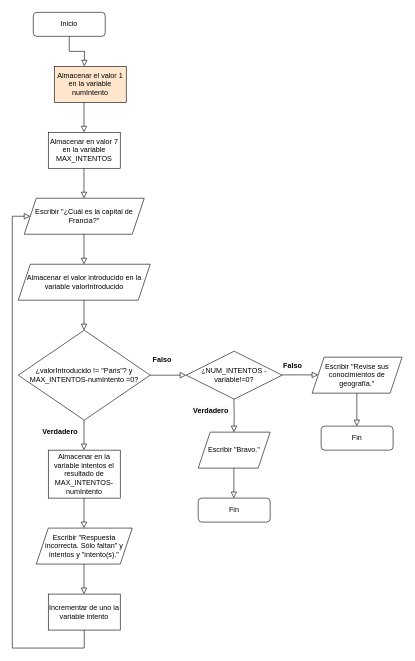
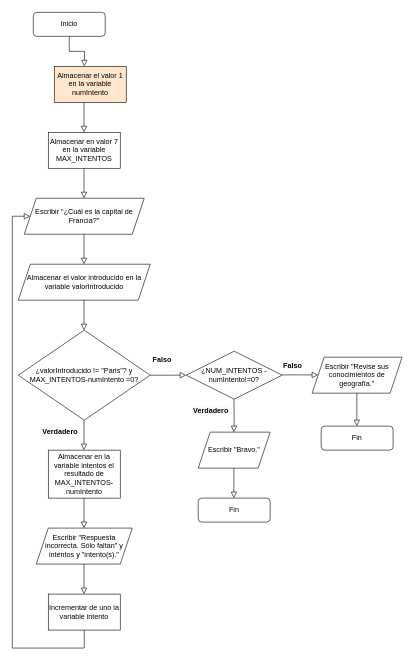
node "¿NUM_INTENTOS - variable!=0?": label "¿NUM_INTENTOS - variable!=0?" -> "¿NUM_INTENTOS - numIntento!=0?"
